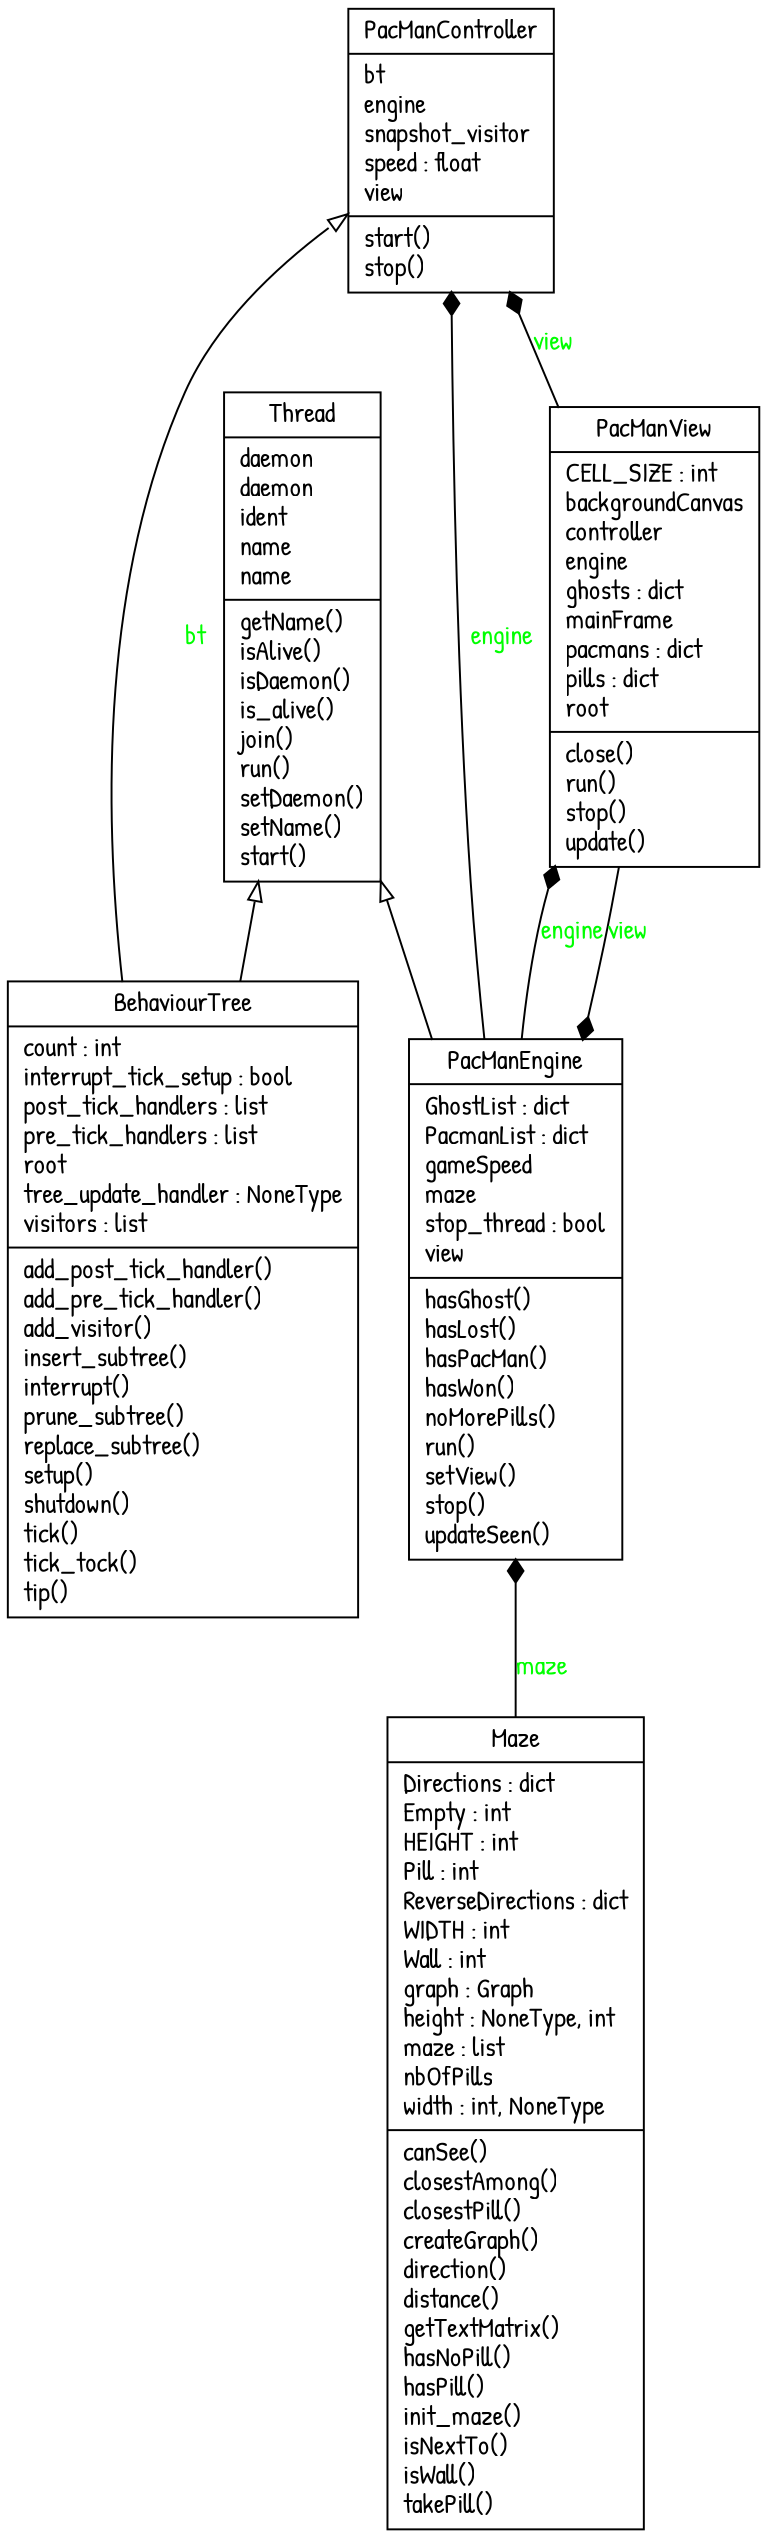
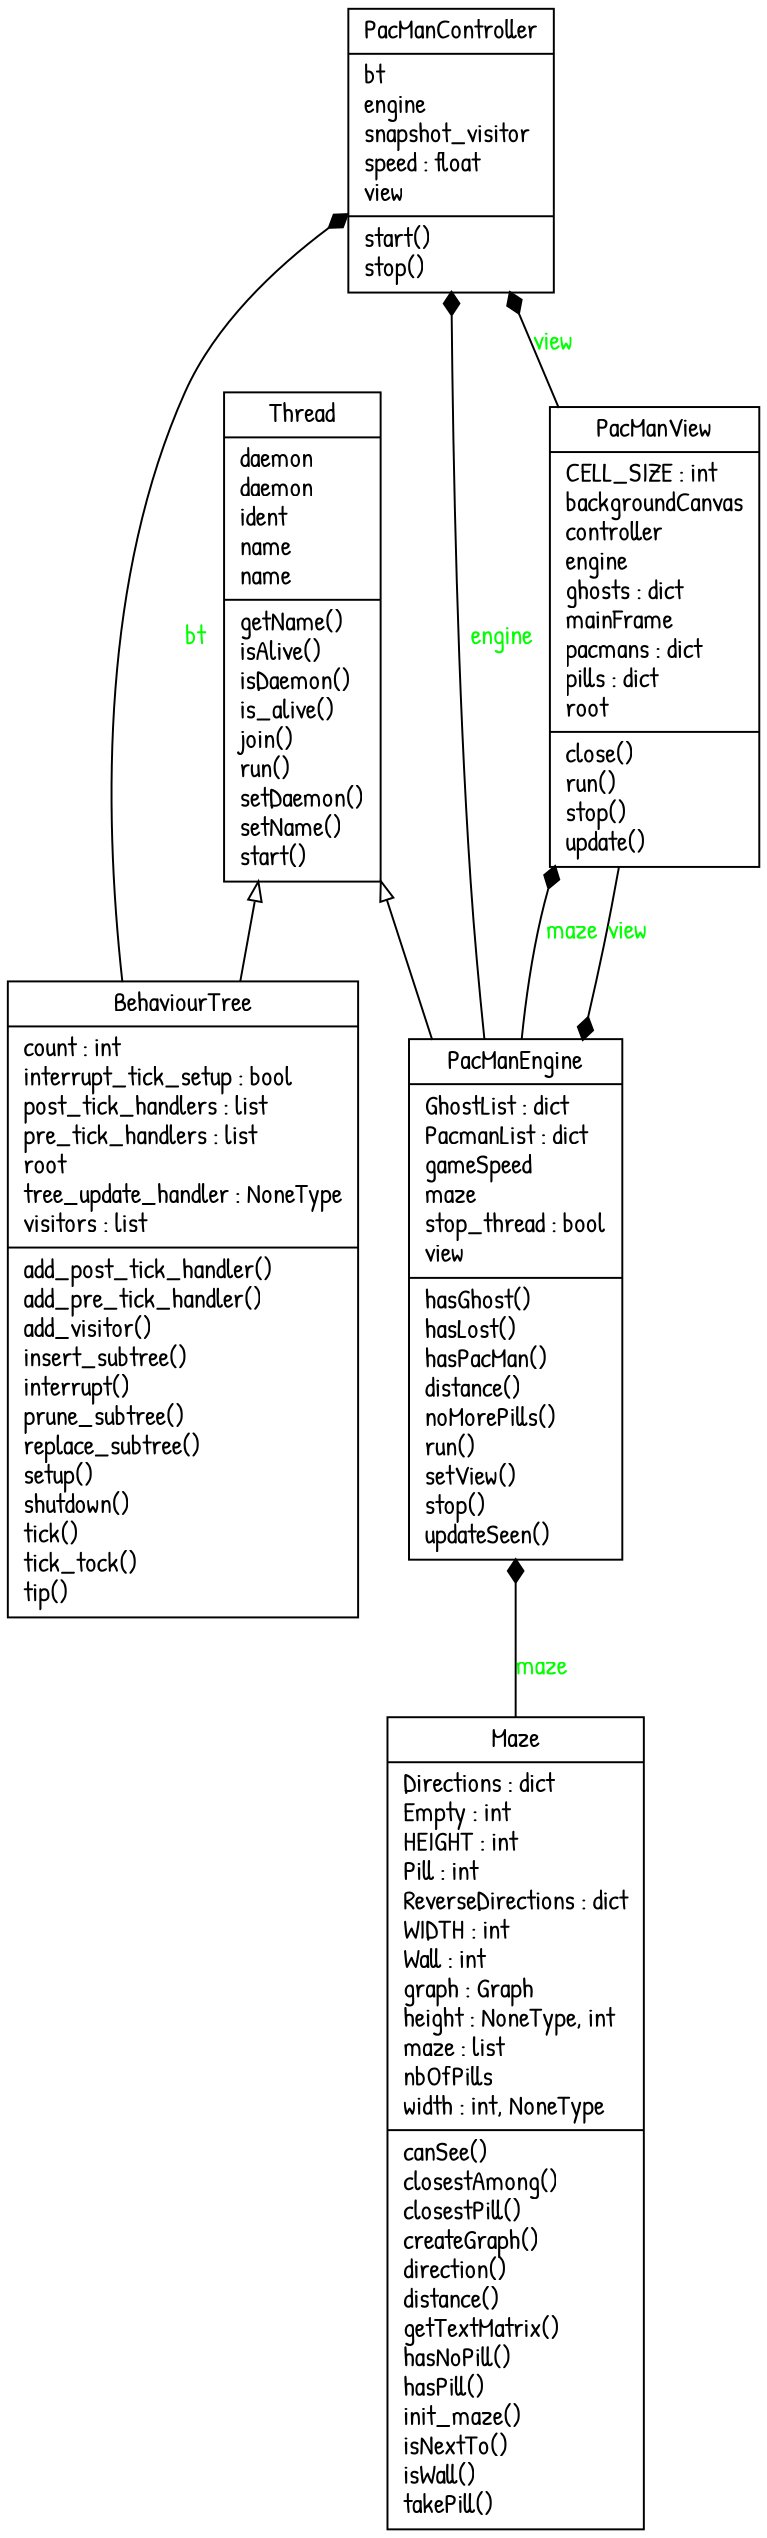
edge "BehaviourTree" -> "PacManController": arrowhead empty -> diamond
edge "PacManEngine" -> "PacManView": label "engine" -> "maze"
node "PacManEngine": text "hasWon()" -> "distance()"
